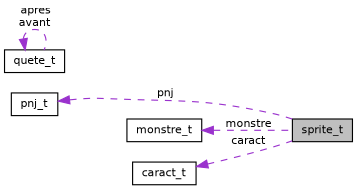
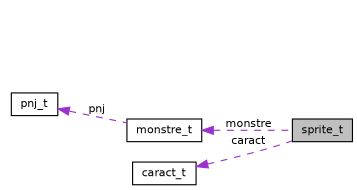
node "quete_t": removed
edge "sprite_t" -> "pnj_t": now "monstre_t" -> "pnj_t"
